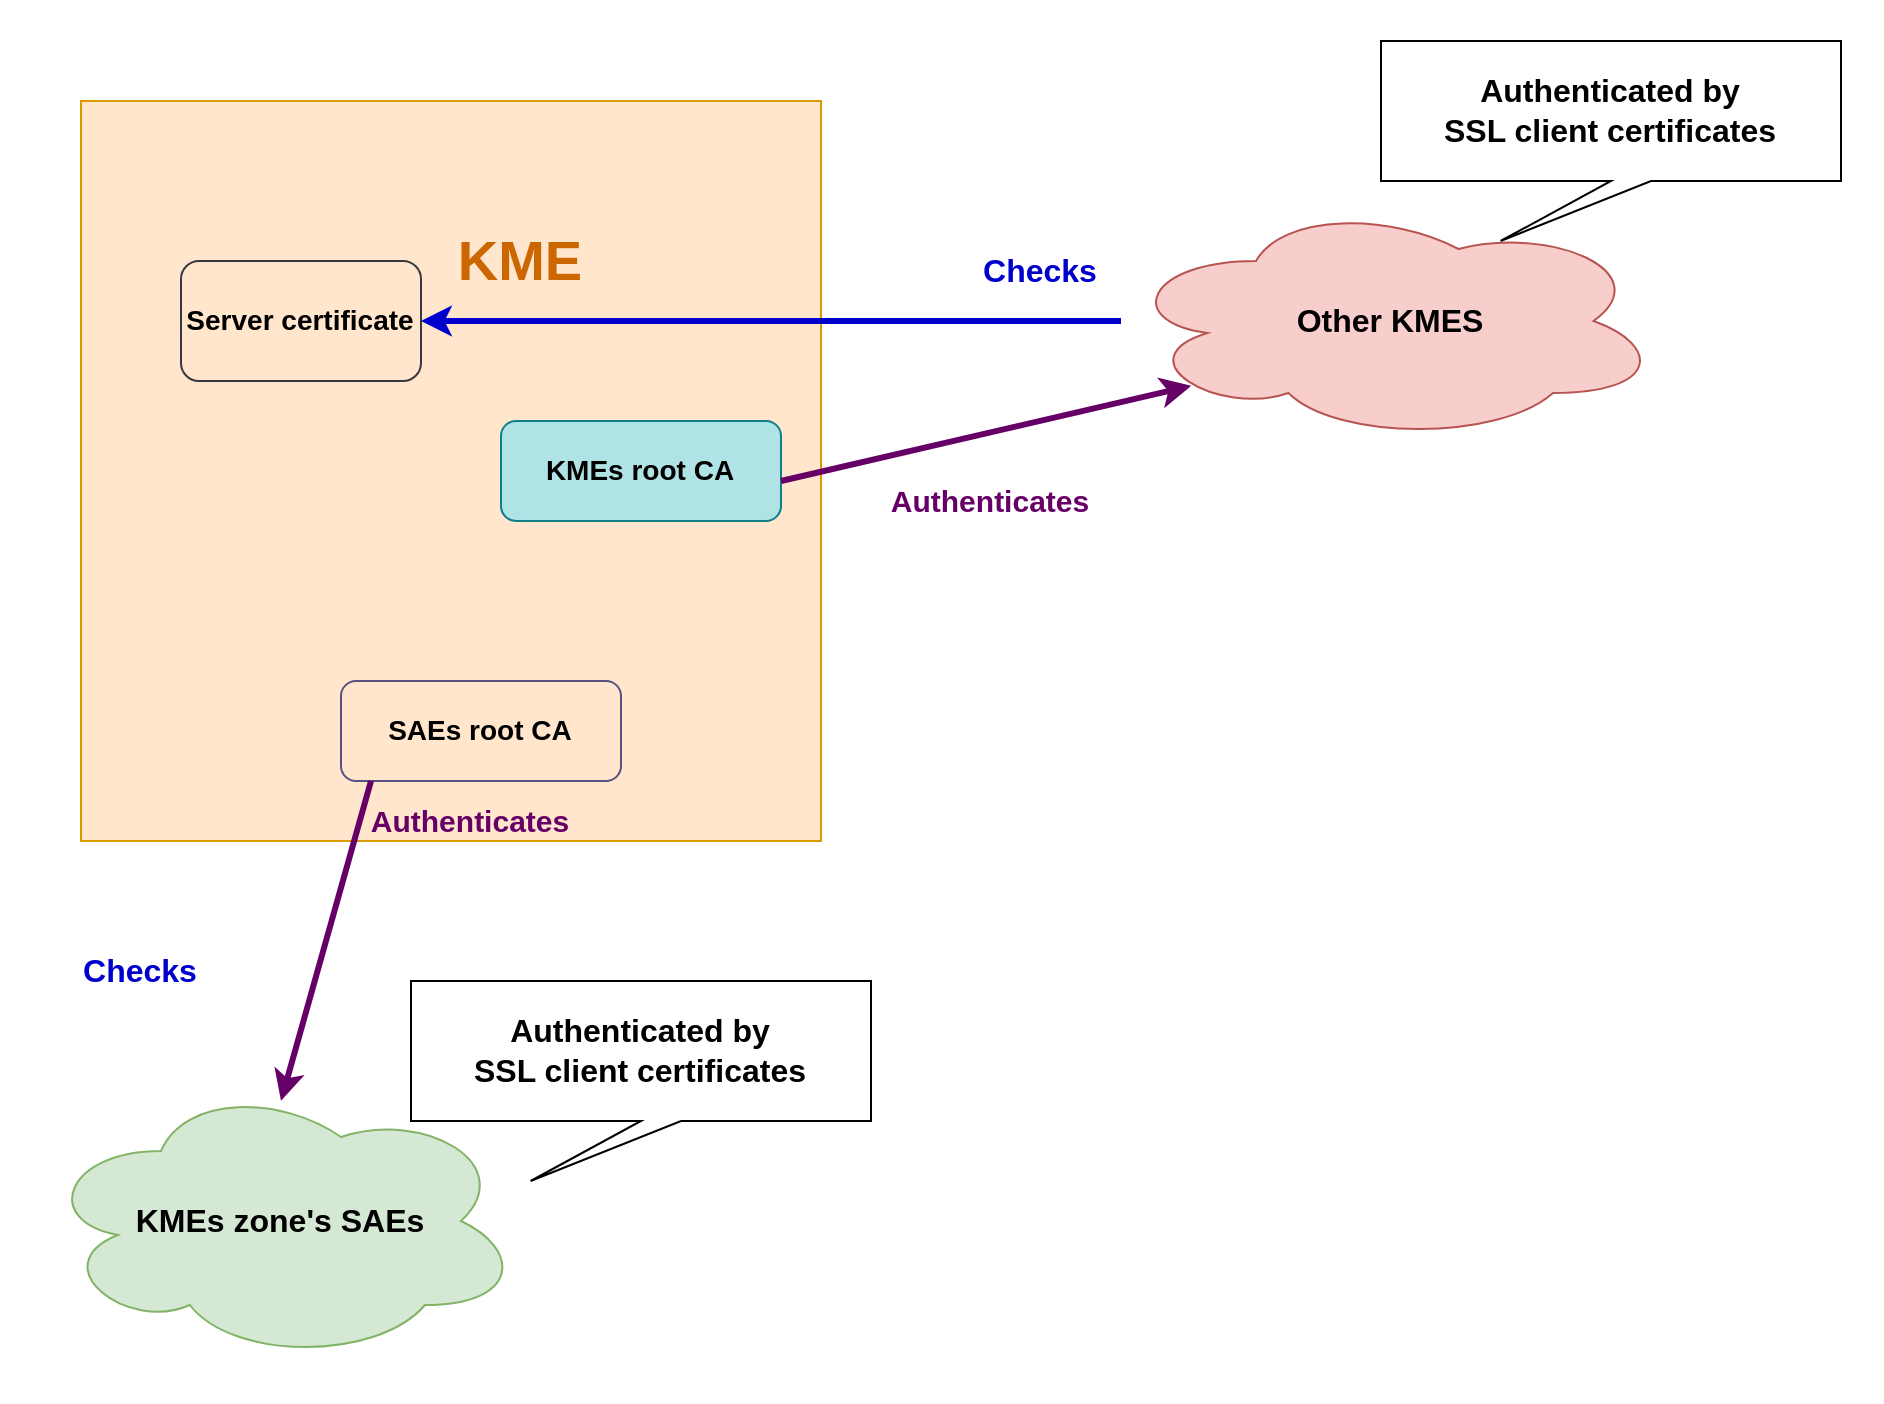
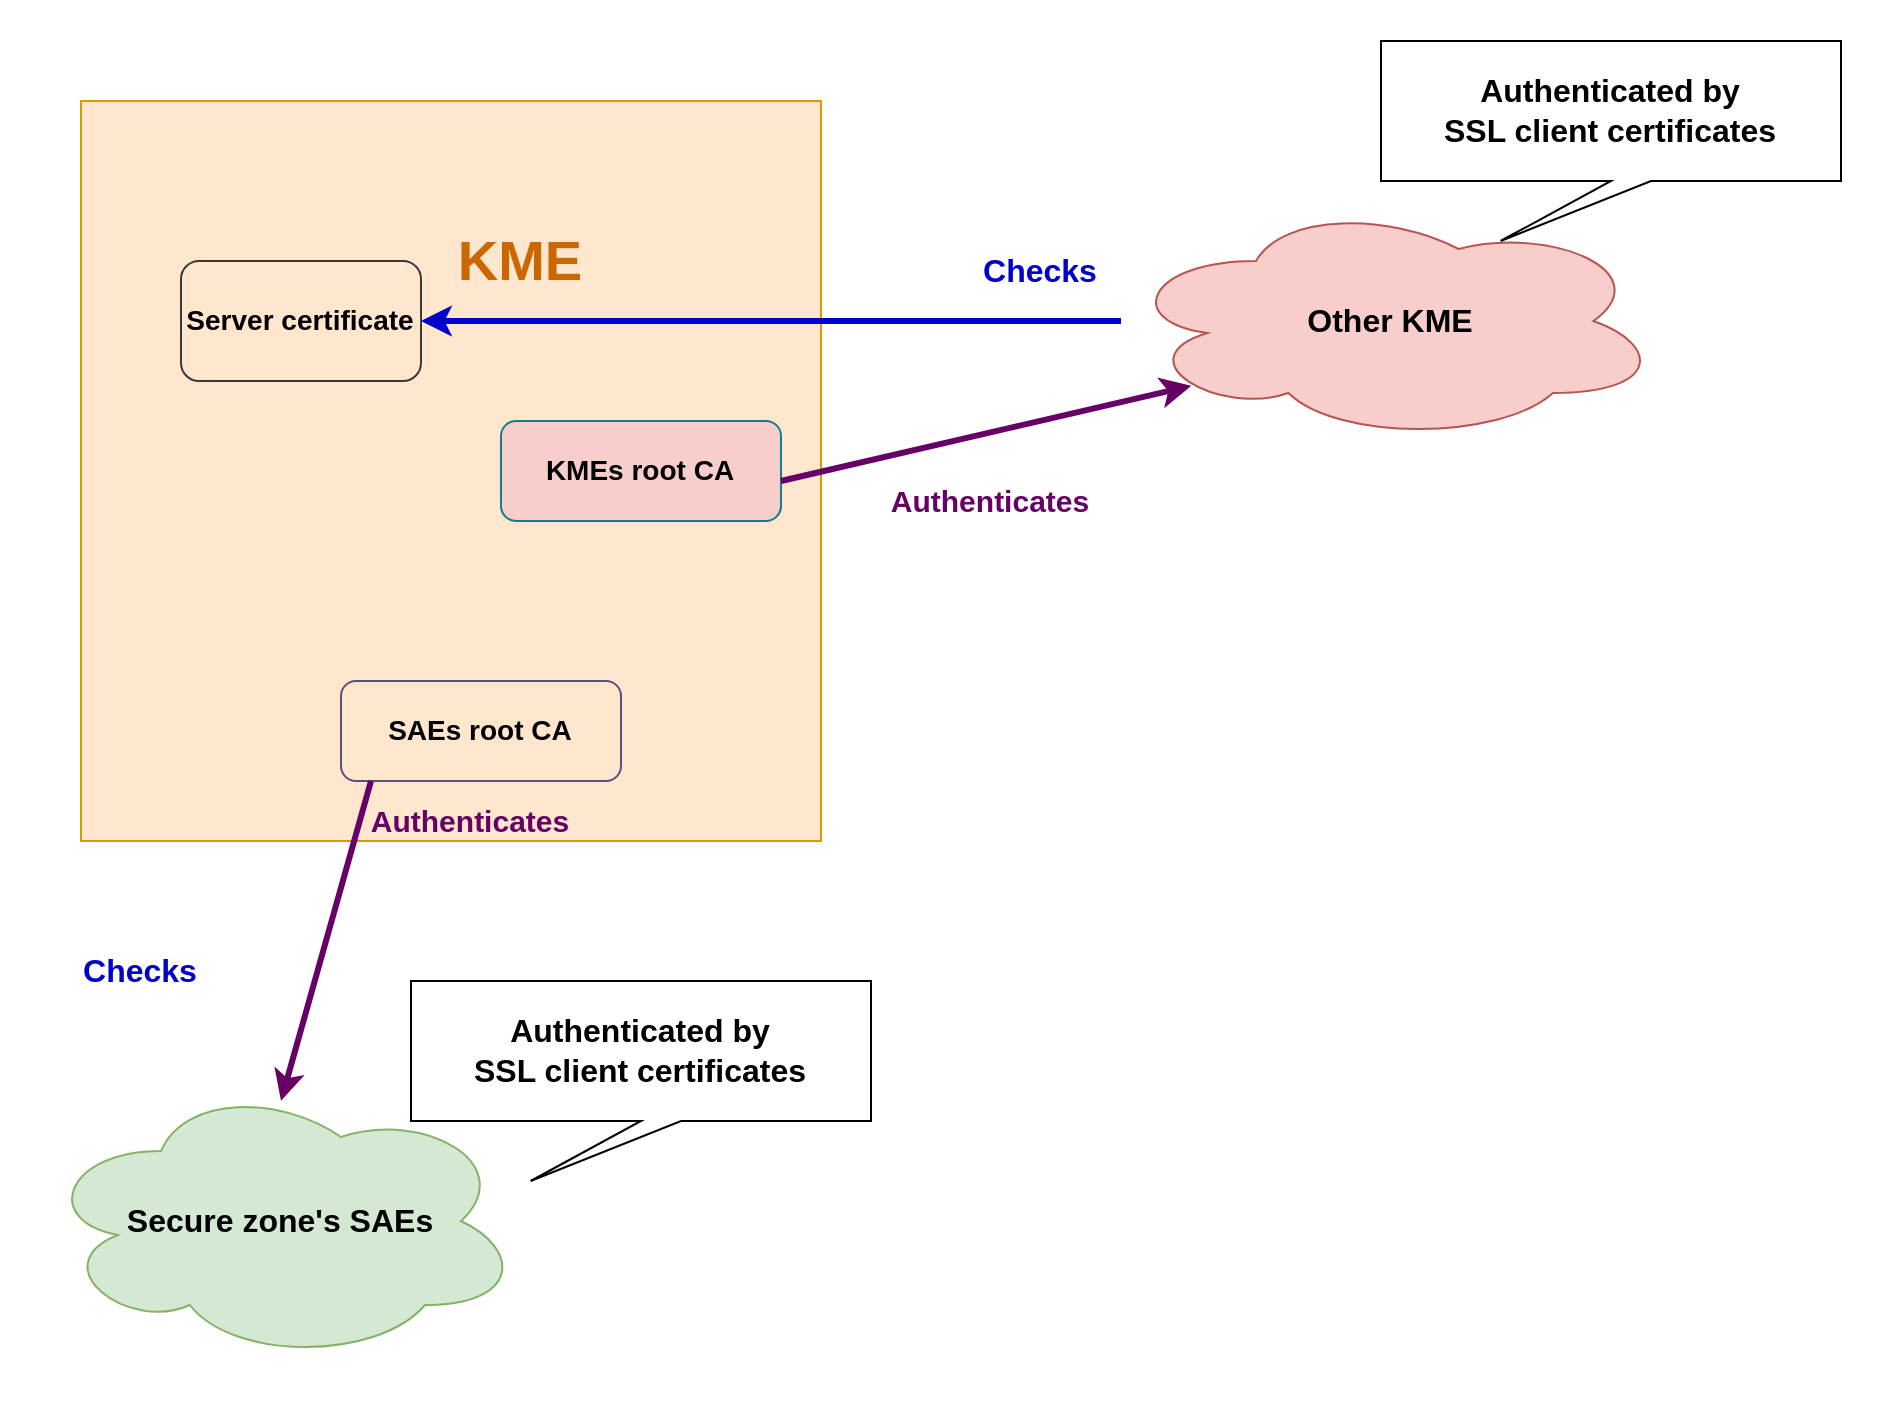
node "Other KMES": label "Other KMES" -> "Other KME"
node "KMEs root CA": fillcolor #b0e3e6 -> #f8cecc
node "KMEs zone's SAEs": label "KMEs zone's SAEs" -> "Secure zone's SAEs"
